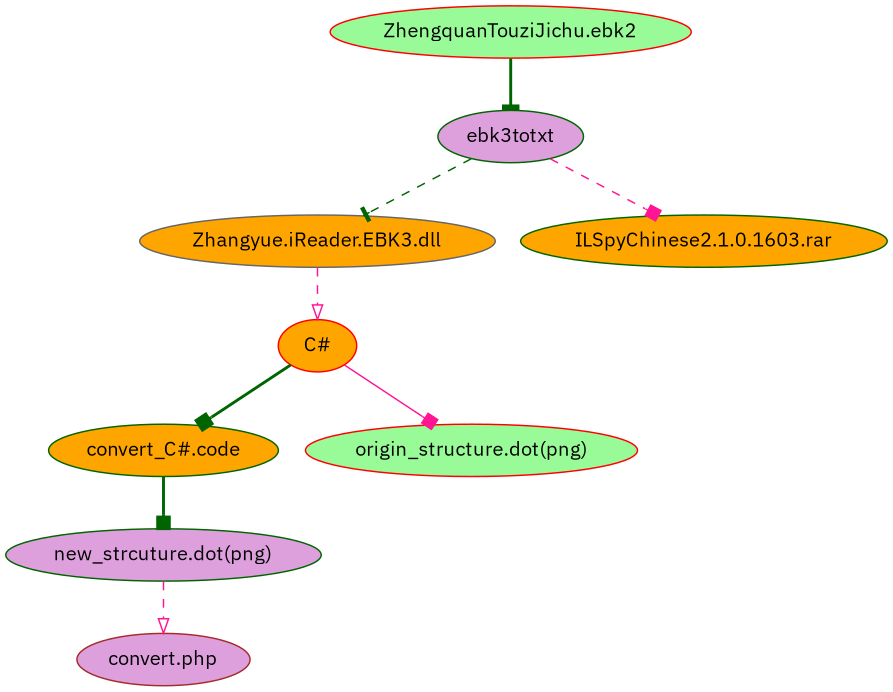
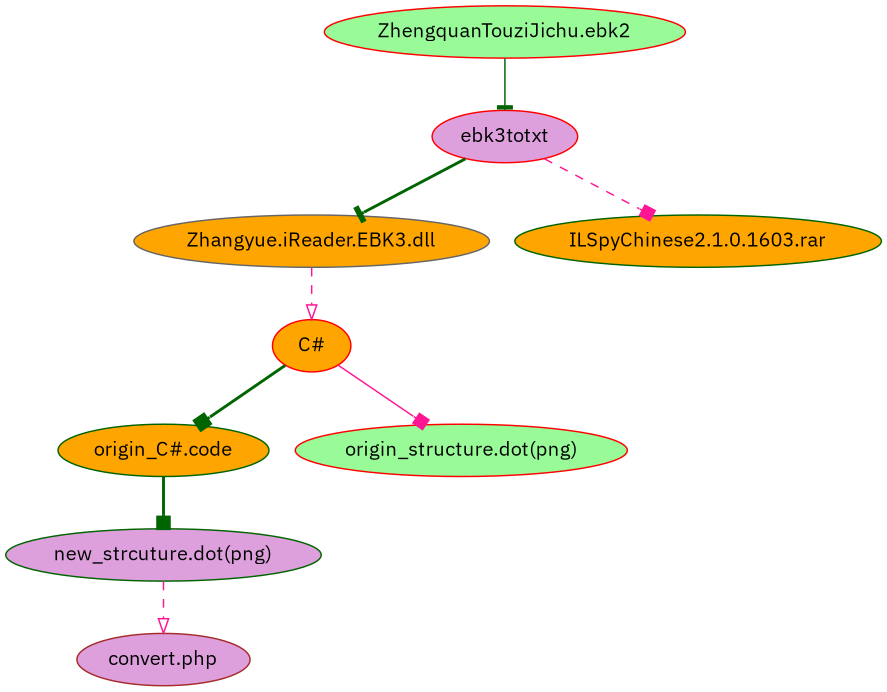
edge "ZhengquanTouziJichu.ebk2" -> "ebk3totxt": style bold -> solid
node "ebk3totxt": color darkgreen -> red
edge "ebk3totxt" -> "Zhangyue.iReader.EBK3.dll": style dashed -> bold
node "convert_C#.code": label "convert_C#.code" -> "origin_C#.code"
